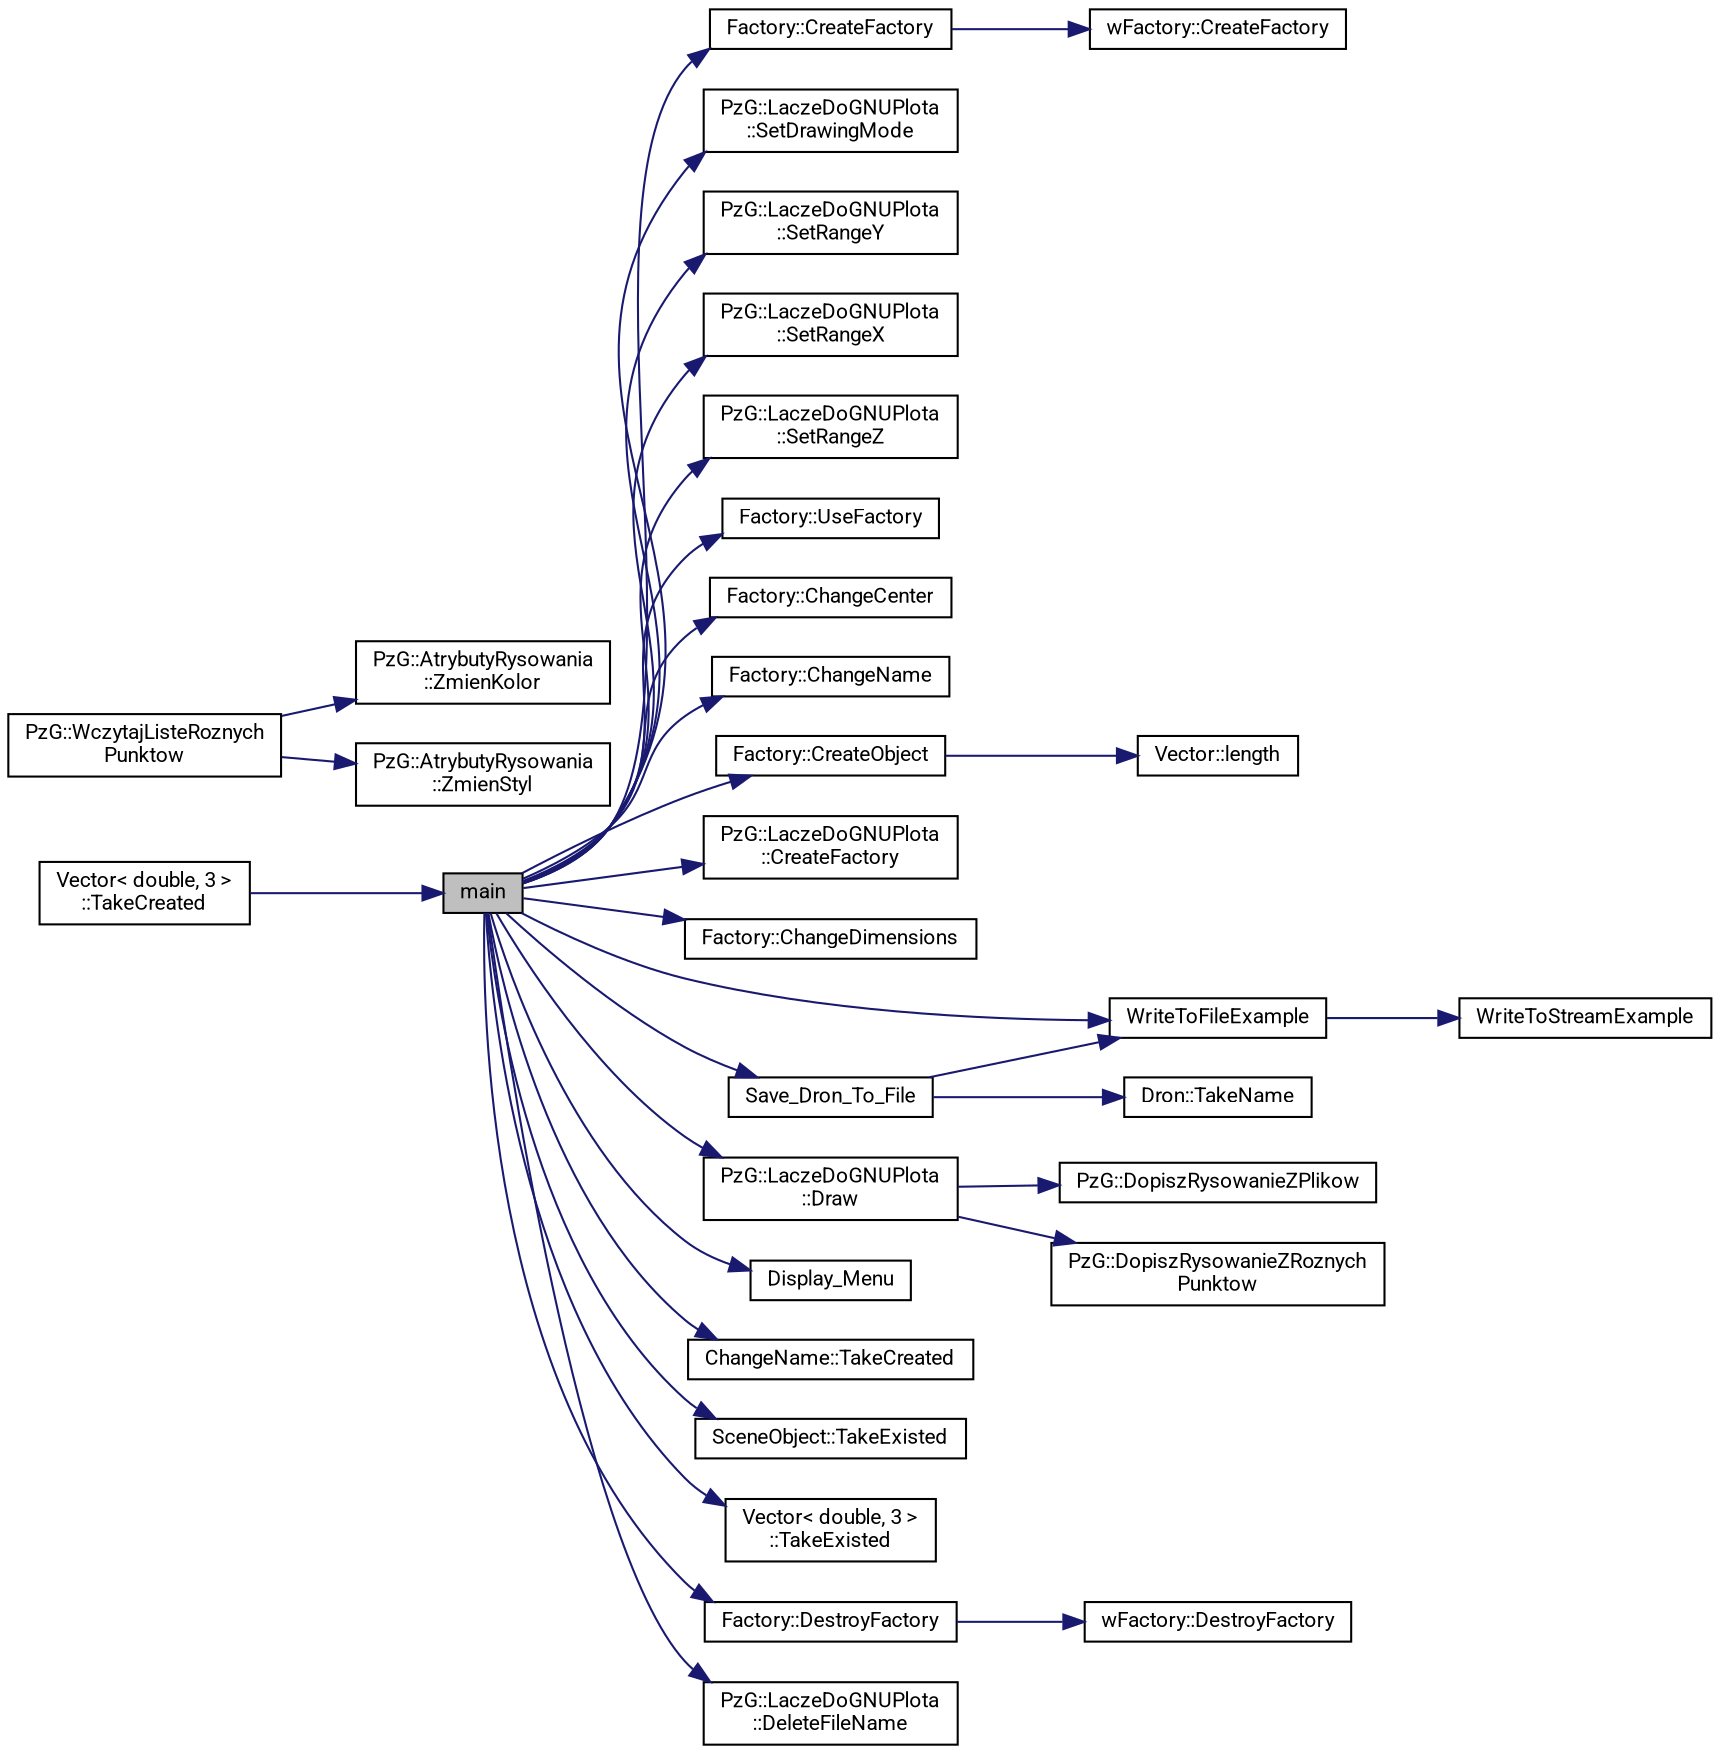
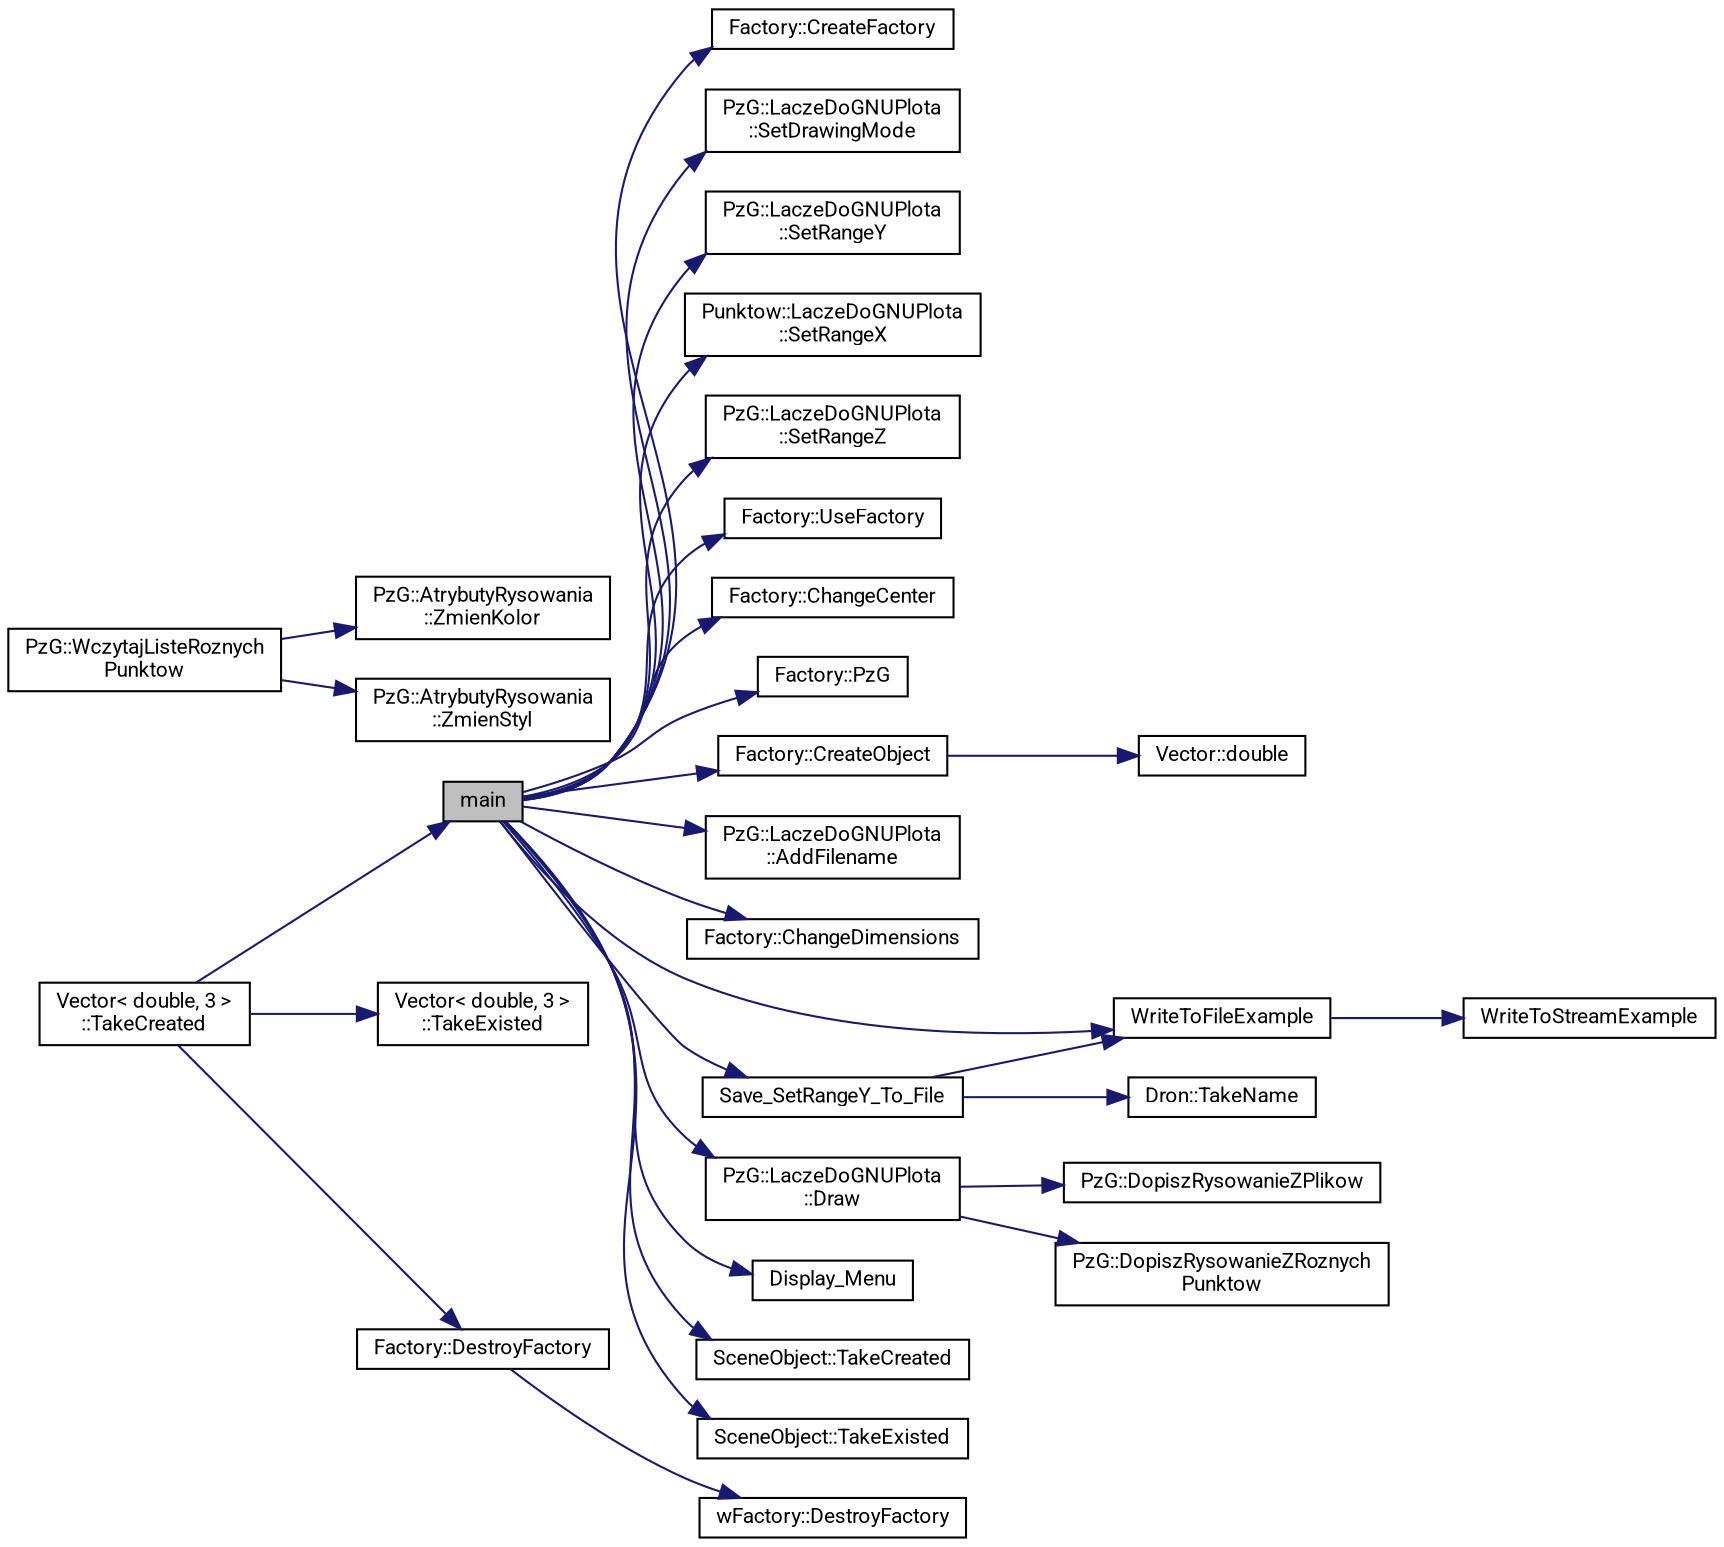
node "wFactory::CreateFactory": removed
node "PzG::LaczeDoGNUPlota ::SetRangeX": label "PzG::LaczeDoGNUPlota ::SetRangeX" -> "Punktow::LaczeDoGNUPlota ::SetRangeX"
node "Factory::ChangeName": label "Factory::ChangeName" -> "Factory::PzG"
node "Vector::length": label "Vector::length" -> "Vector::double"
node "PzG::LaczeDoGNUPlota ::CreateFactory": label "PzG::LaczeDoGNUPlota ::CreateFactory" -> "PzG::LaczeDoGNUPlota ::AddFilename"
node "Save_Dron_To_File": label "Save_Dron_To_File" -> "Save_SetRangeY_To_File"
edge "main" -> "Factory::DestroyFactory": now "Vector< double, 3 > ::TakeCreated" -> "Factory::DestroyFactory"
edge "main" -> "Vector< double, 3 > ::TakeExisted": now "Vector< double, 3 > ::TakeCreated" -> "Vector< double, 3 > ::TakeExisted"
node "ChangeName::TakeCreated": label "ChangeName::TakeCreated" -> "SceneObject::TakeCreated"
node "PzG::LaczeDoGNUPlota ::DeleteFileName": removed
